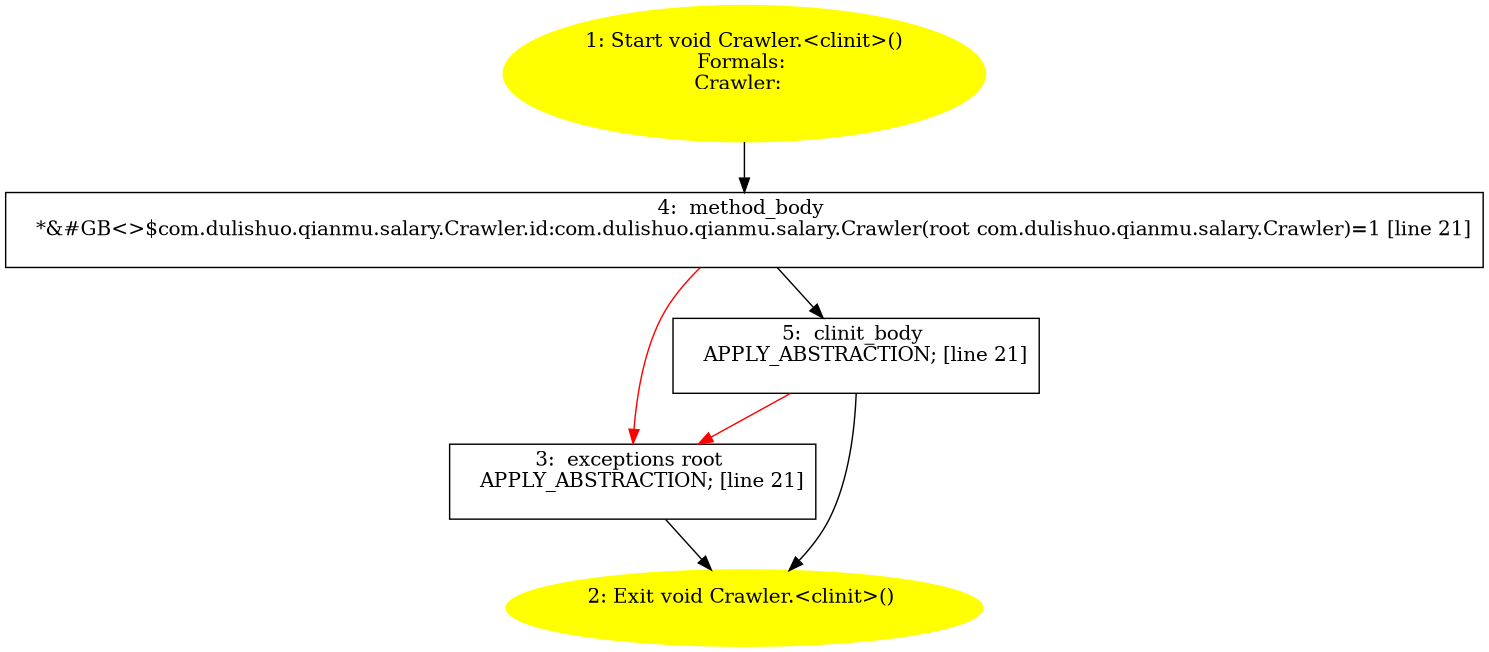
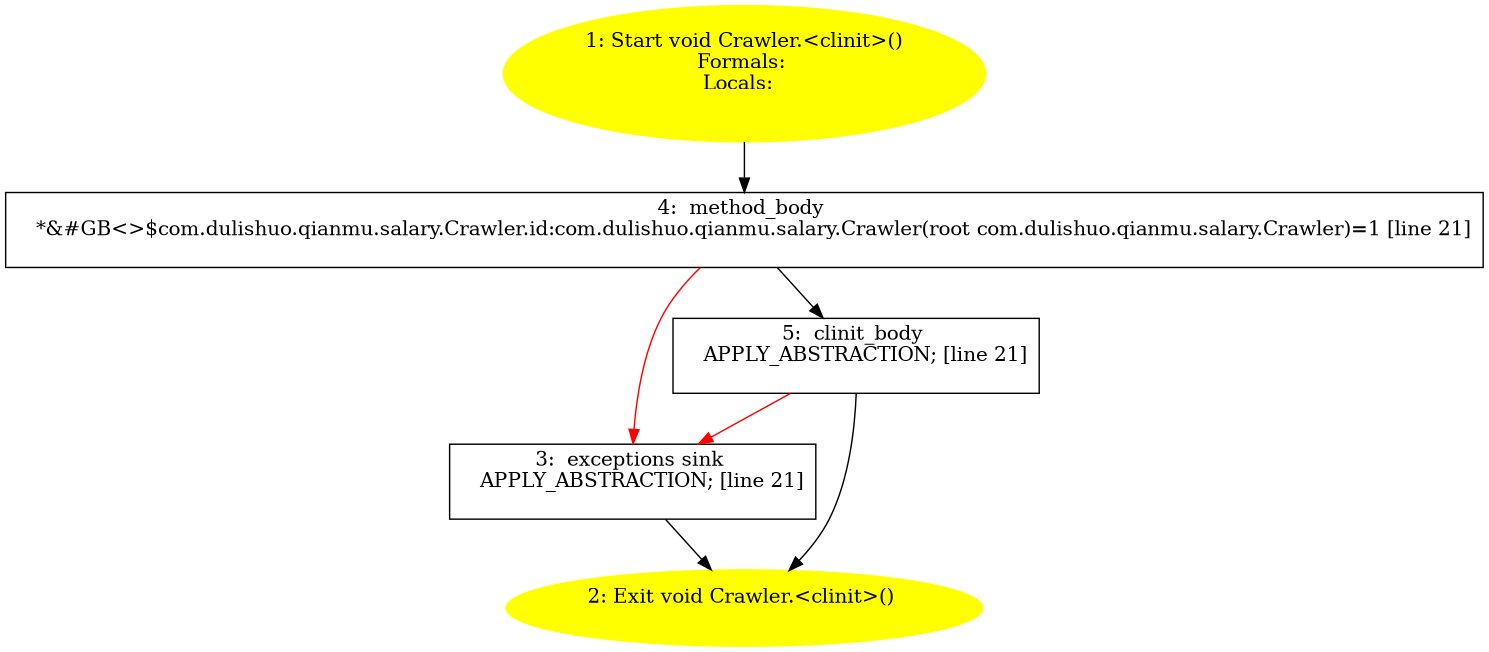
node "1: Start void Crawler.<clinit>() Formals: Crawler:": label "1: Start void Crawler.<clinit>() Formals: Crawler:" -> "1: Start void Crawler.<clinit>() Formals: Locals:"
node "3:  exceptions root APPLY_ABSTRACTION; [line 21]": label "3:  exceptions root APPLY_ABSTRACTION; [line 21]" -> "3:  exceptions sink APPLY_ABSTRACTION; [line 21]"
